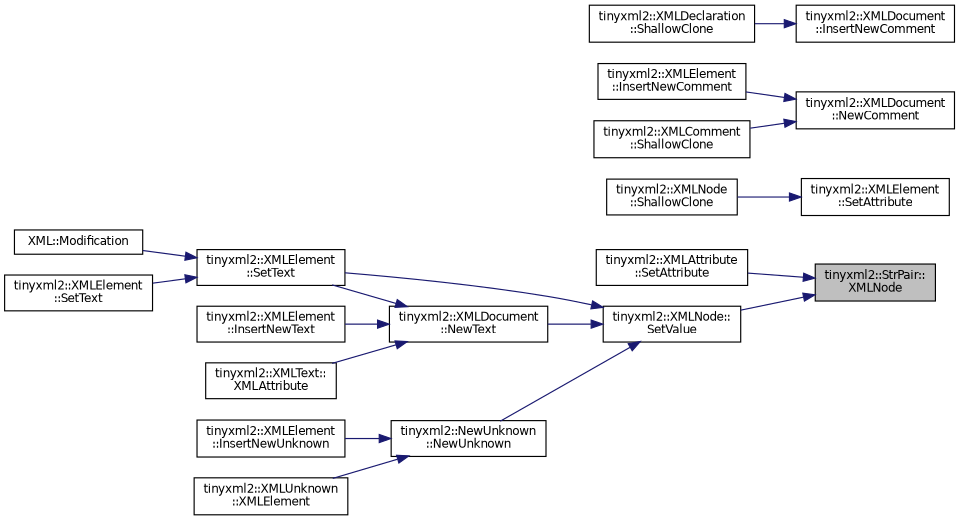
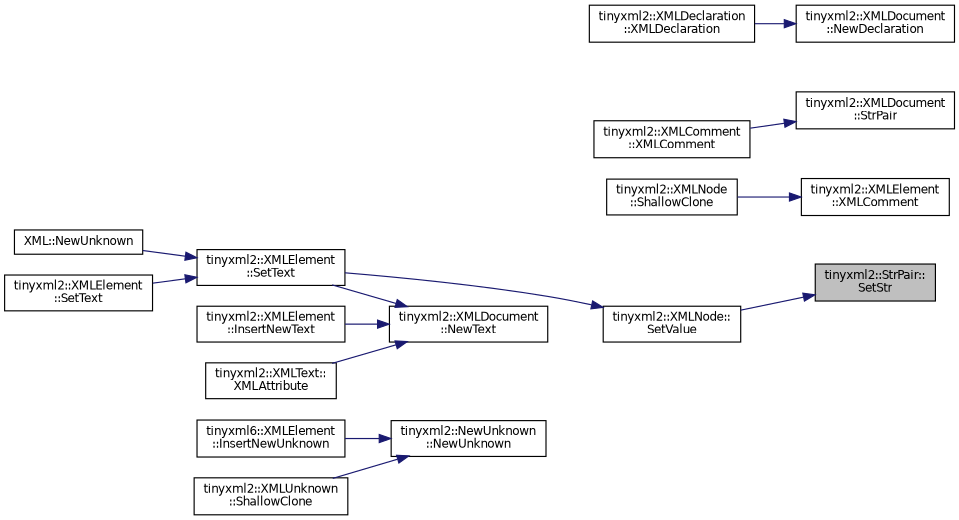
node "tinyxml2::XMLDeclaration ::ShallowClone": label "tinyxml2::XMLDeclaration ::ShallowClone" -> "tinyxml2::XMLDeclaration ::XMLDeclaration"
node "tinyxml2::XMLDocument ::InsertNewComment": label "tinyxml2::XMLDocument ::InsertNewComment" -> "tinyxml2::XMLDocument ::NewDeclaration"
node "tinyxml2::XMLElement ::InsertNewComment": removed
node "tinyxml2::XMLDocument ::NewComment": label "tinyxml2::XMLDocument ::NewComment" -> "tinyxml2::XMLDocument ::StrPair"
node "tinyxml2::XMLComment ::ShallowClone": label "tinyxml2::XMLComment ::ShallowClone" -> "tinyxml2::XMLComment ::XMLComment"
node "tinyxml2::XMLElement ::SetAttribute": label "tinyxml2::XMLElement ::SetAttribute" -> "tinyxml2::XMLElement ::XMLComment"
node "XML::Modification": label "XML::Modification" -> "XML::NewUnknown"
node "tinyxml2::XMLAttribute ::SetAttribute": removed
node "tinyxml2::StrPair:: XMLNode": label "tinyxml2::StrPair:: XMLNode" -> "tinyxml2::StrPair:: SetStr"
edge "tinyxml2::XMLDocument ::NewText" -> "tinyxml2::XMLNode:: SetValue": removed
edge "tinyxml2::NewUnknown ::NewUnknown" -> "tinyxml2::XMLNode:: SetValue": removed
node "tinyxml2::XMLElement ::InsertNewUnknown": label "tinyxml2::XMLElement ::InsertNewUnknown" -> "tinyxml6::XMLElement ::InsertNewUnknown"
node "tinyxml2::XMLUnknown ::XMLElement": label "tinyxml2::XMLUnknown ::XMLElement" -> "tinyxml2::XMLUnknown ::ShallowClone"
